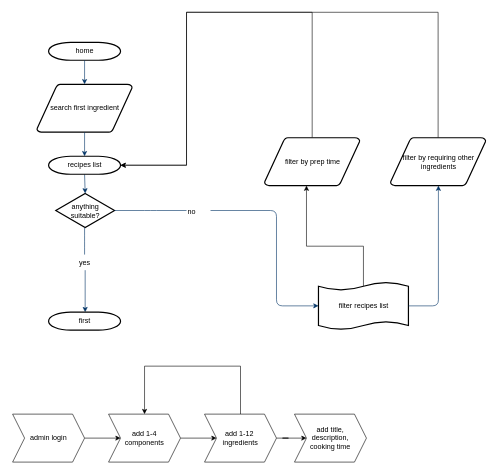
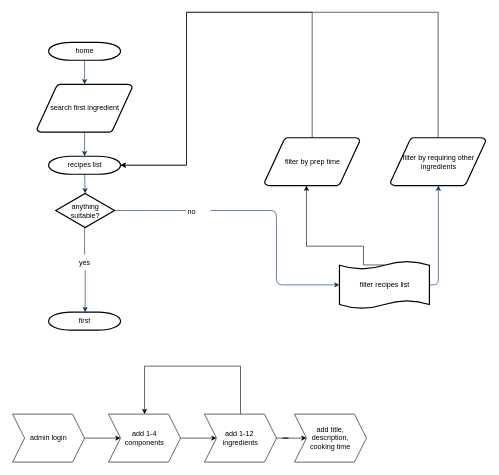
node "filter recipes list": moved (363, 306) -> (384, 285)
